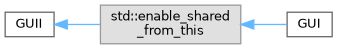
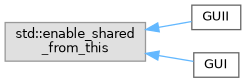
edge "std::enable_shared _from_this" -> "GUII": reversed
